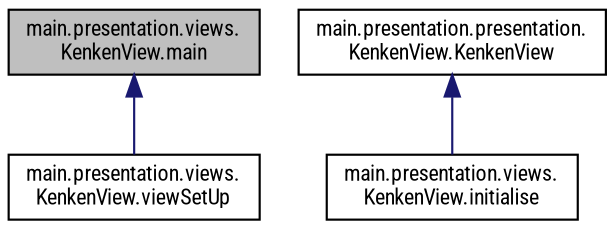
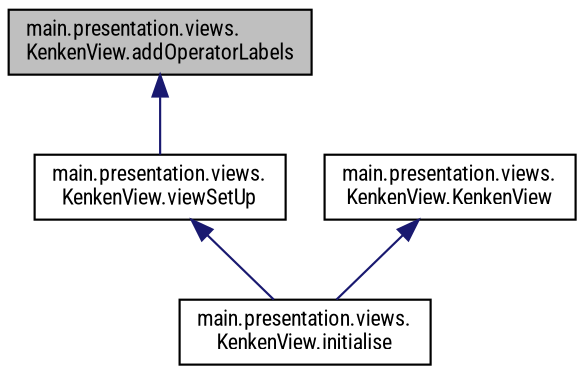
node "main.presentation.views. KenkenView.main": label "main.presentation.views. KenkenView.main" -> "main.presentation.views. KenkenView.addOperatorLabels"
node "main.presentation.presentation. KenkenView.KenkenView": label "main.presentation.presentation. KenkenView.KenkenView" -> "main.presentation.views. KenkenView.KenkenView"
edge "main.presentation.views. KenkenView.initialise" -> "main.presentation.views. KenkenView.viewSetUp": added
